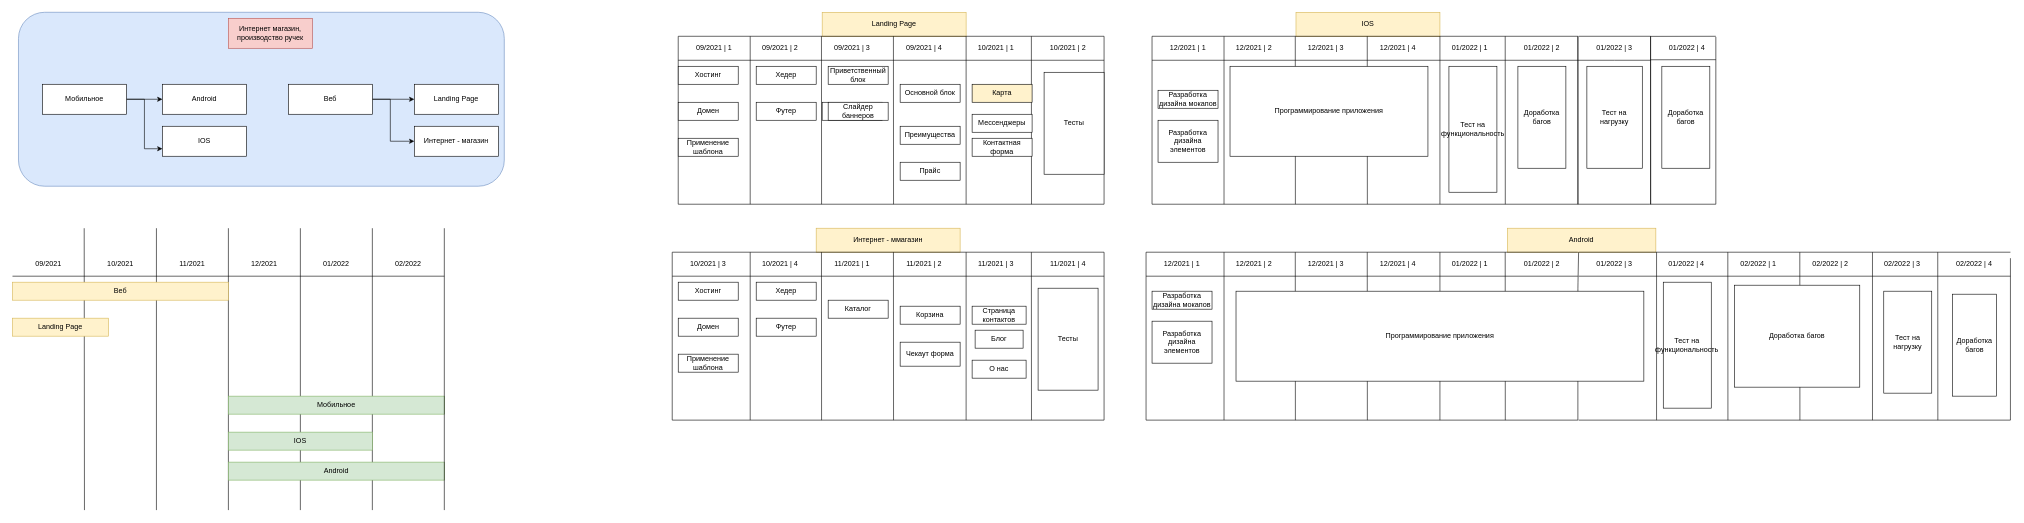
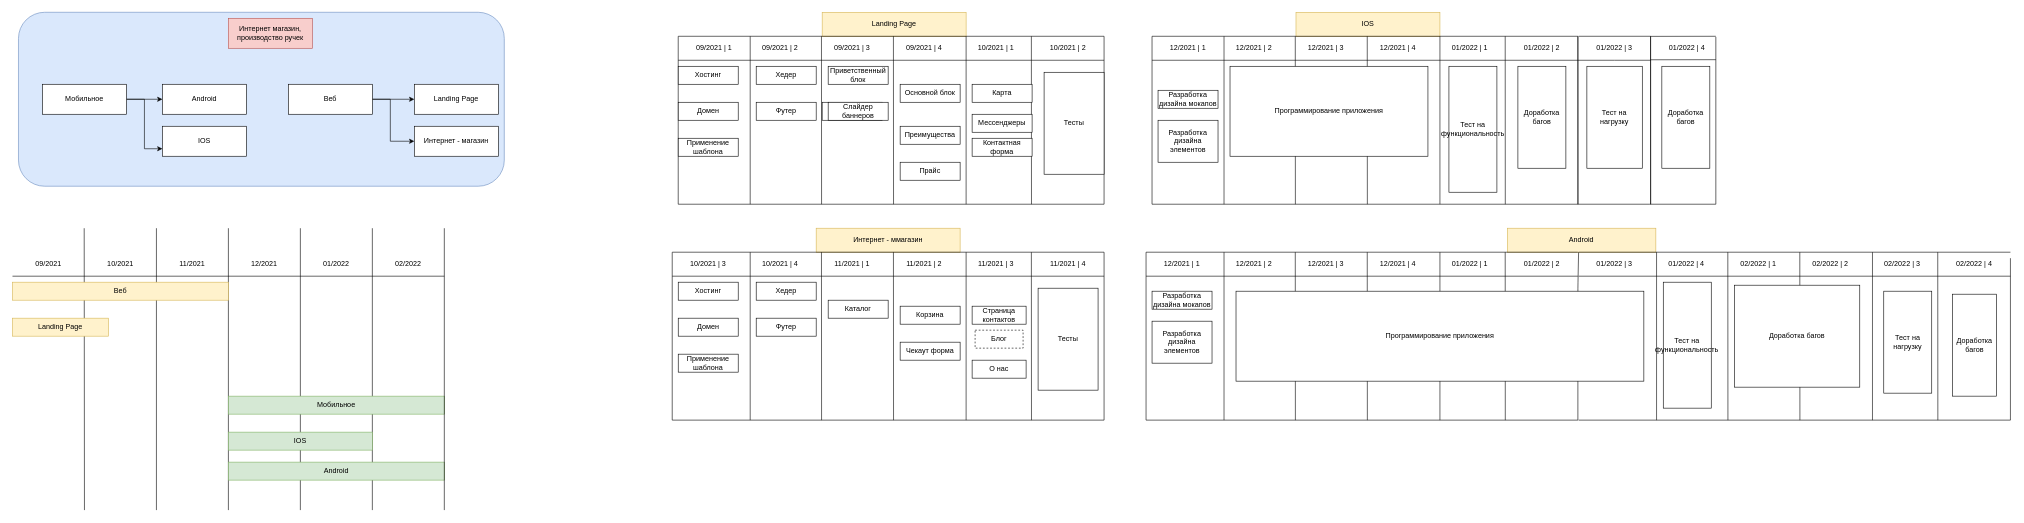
node "Карта": fillcolor #fff2cc -> #ffffff
node "Блог": style solid -> dashed
node "Чекаут форма": size 60x24 -> 60x18
